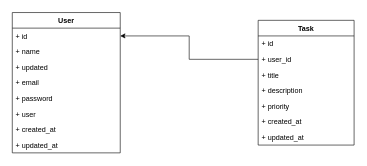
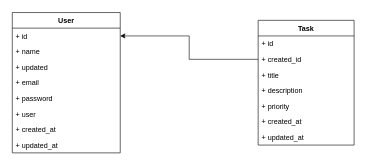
node "+ user_id": label "+ user_id" -> "+ created_id"
